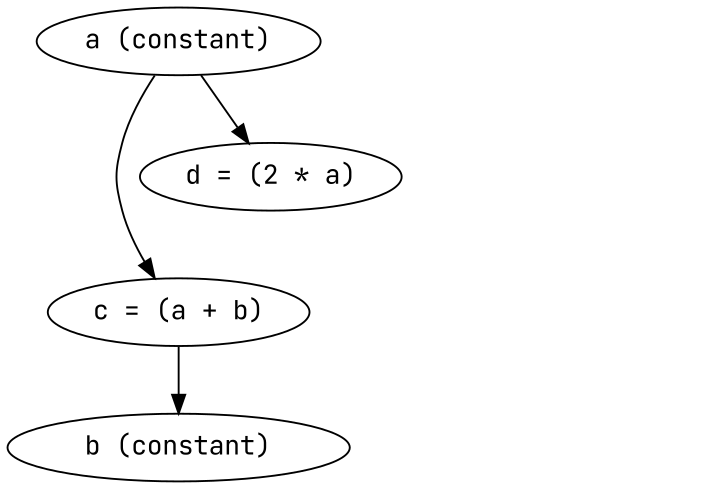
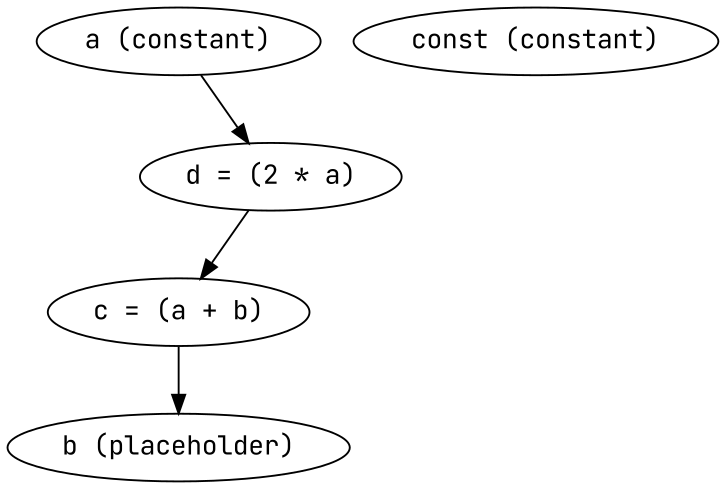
node "const (constant)": added
edge "a (constant)" -> "c = (a + b)": now "d = (2 * a)" -> "c = (a + b)"
node "b (constant)": label "b (constant)" -> "b (placeholder)"
